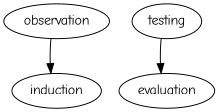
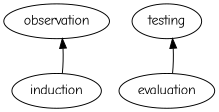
edge "observation" -> "induction": reversed
edge "testing" -> "evaluation": reversed
